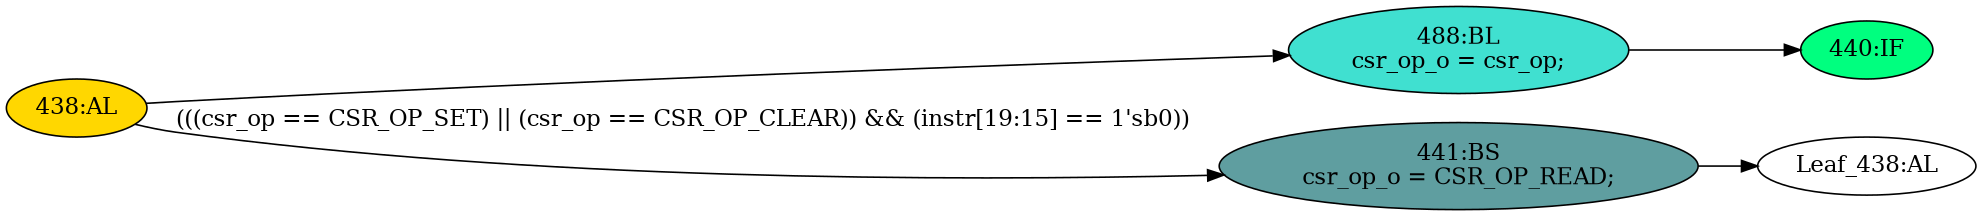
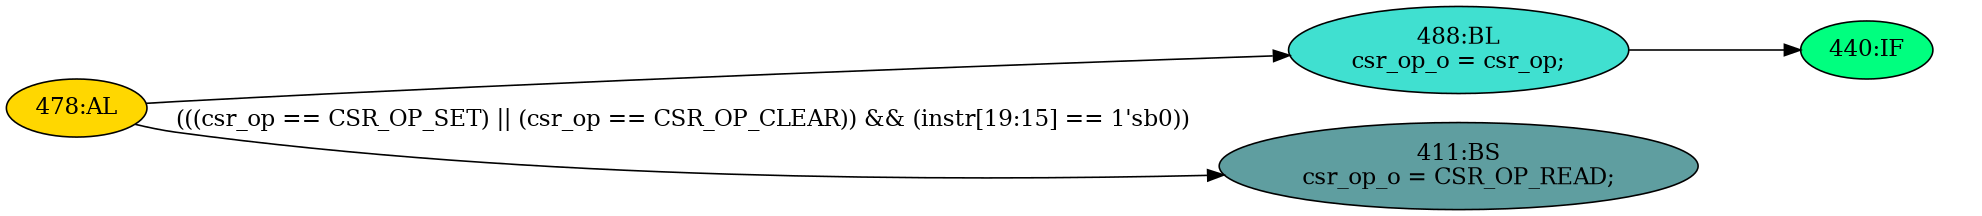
node "438:AL": label "438:AL" -> "478:AL"
node "441:BS csr_op_o = CSR_OP_READ;": label "441:BS csr_op_o = CSR_OP_READ;" -> "411:BS csr_op_o = CSR_OP_READ;"
node "Leaf_438:AL": removed
